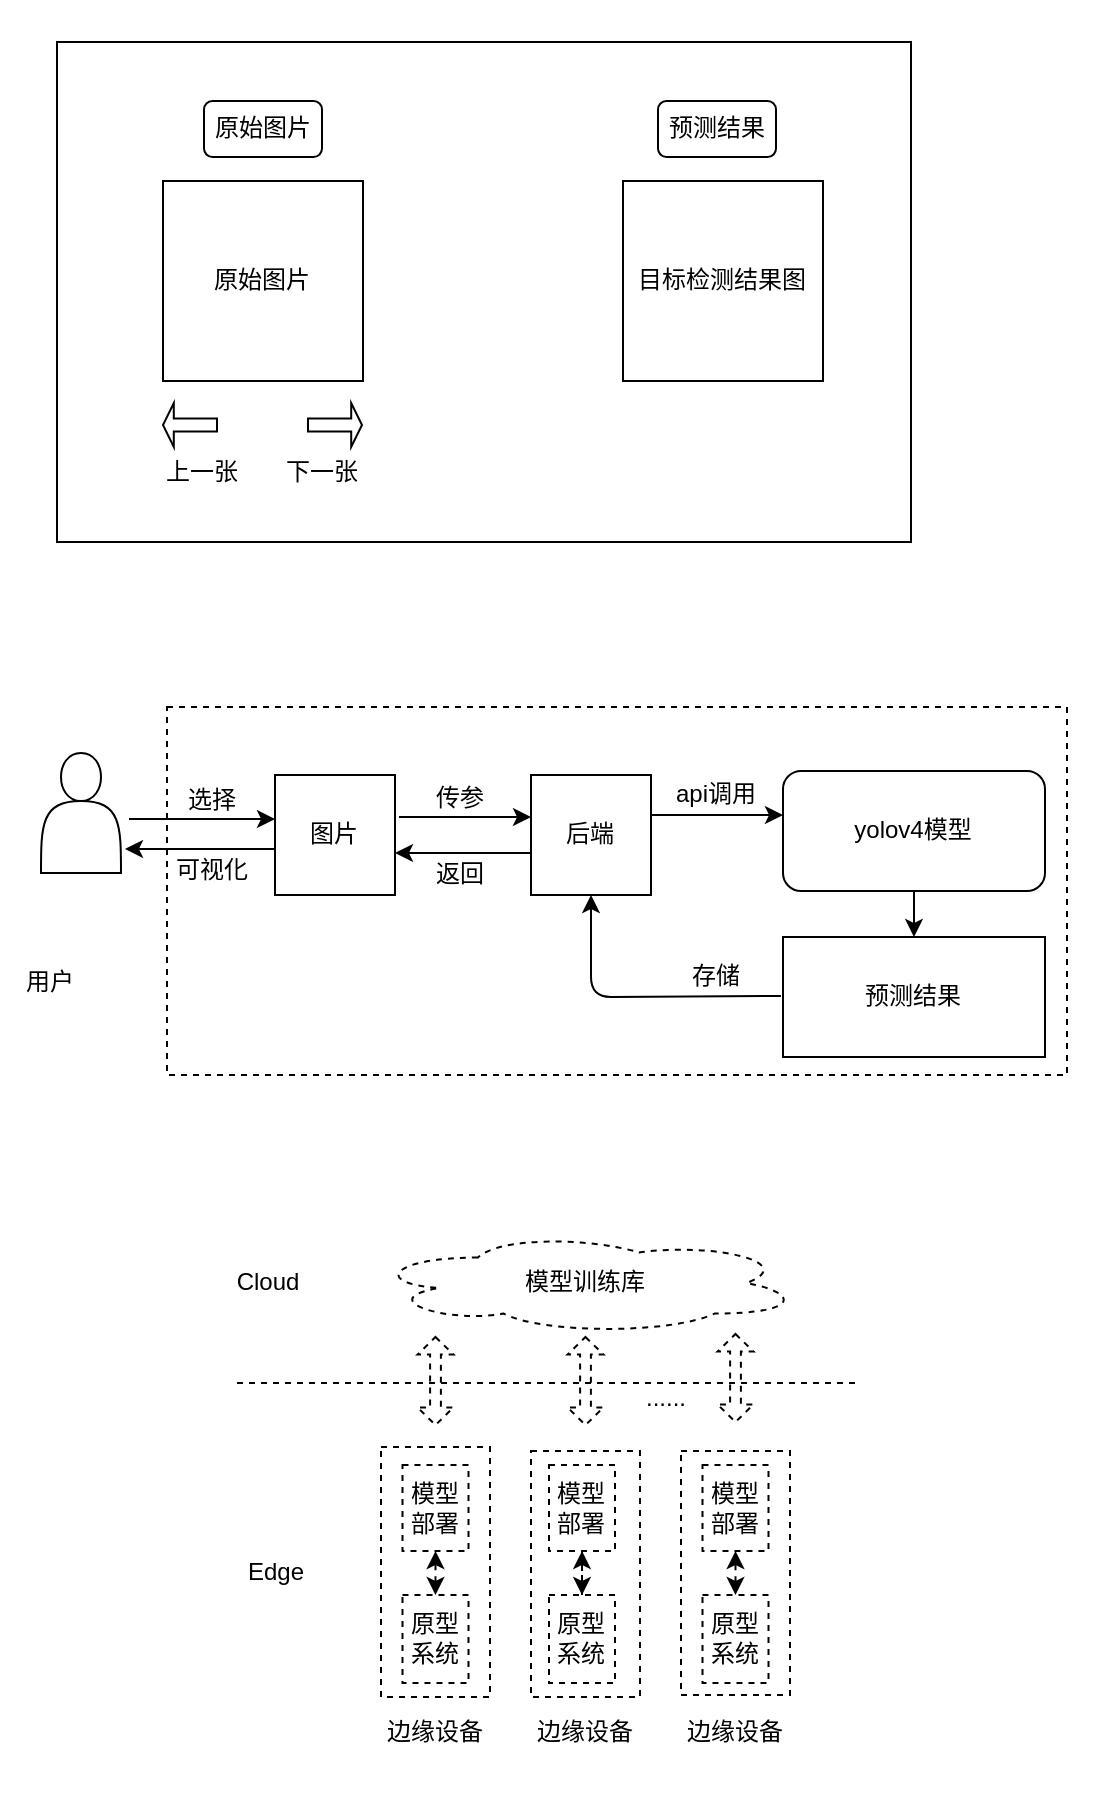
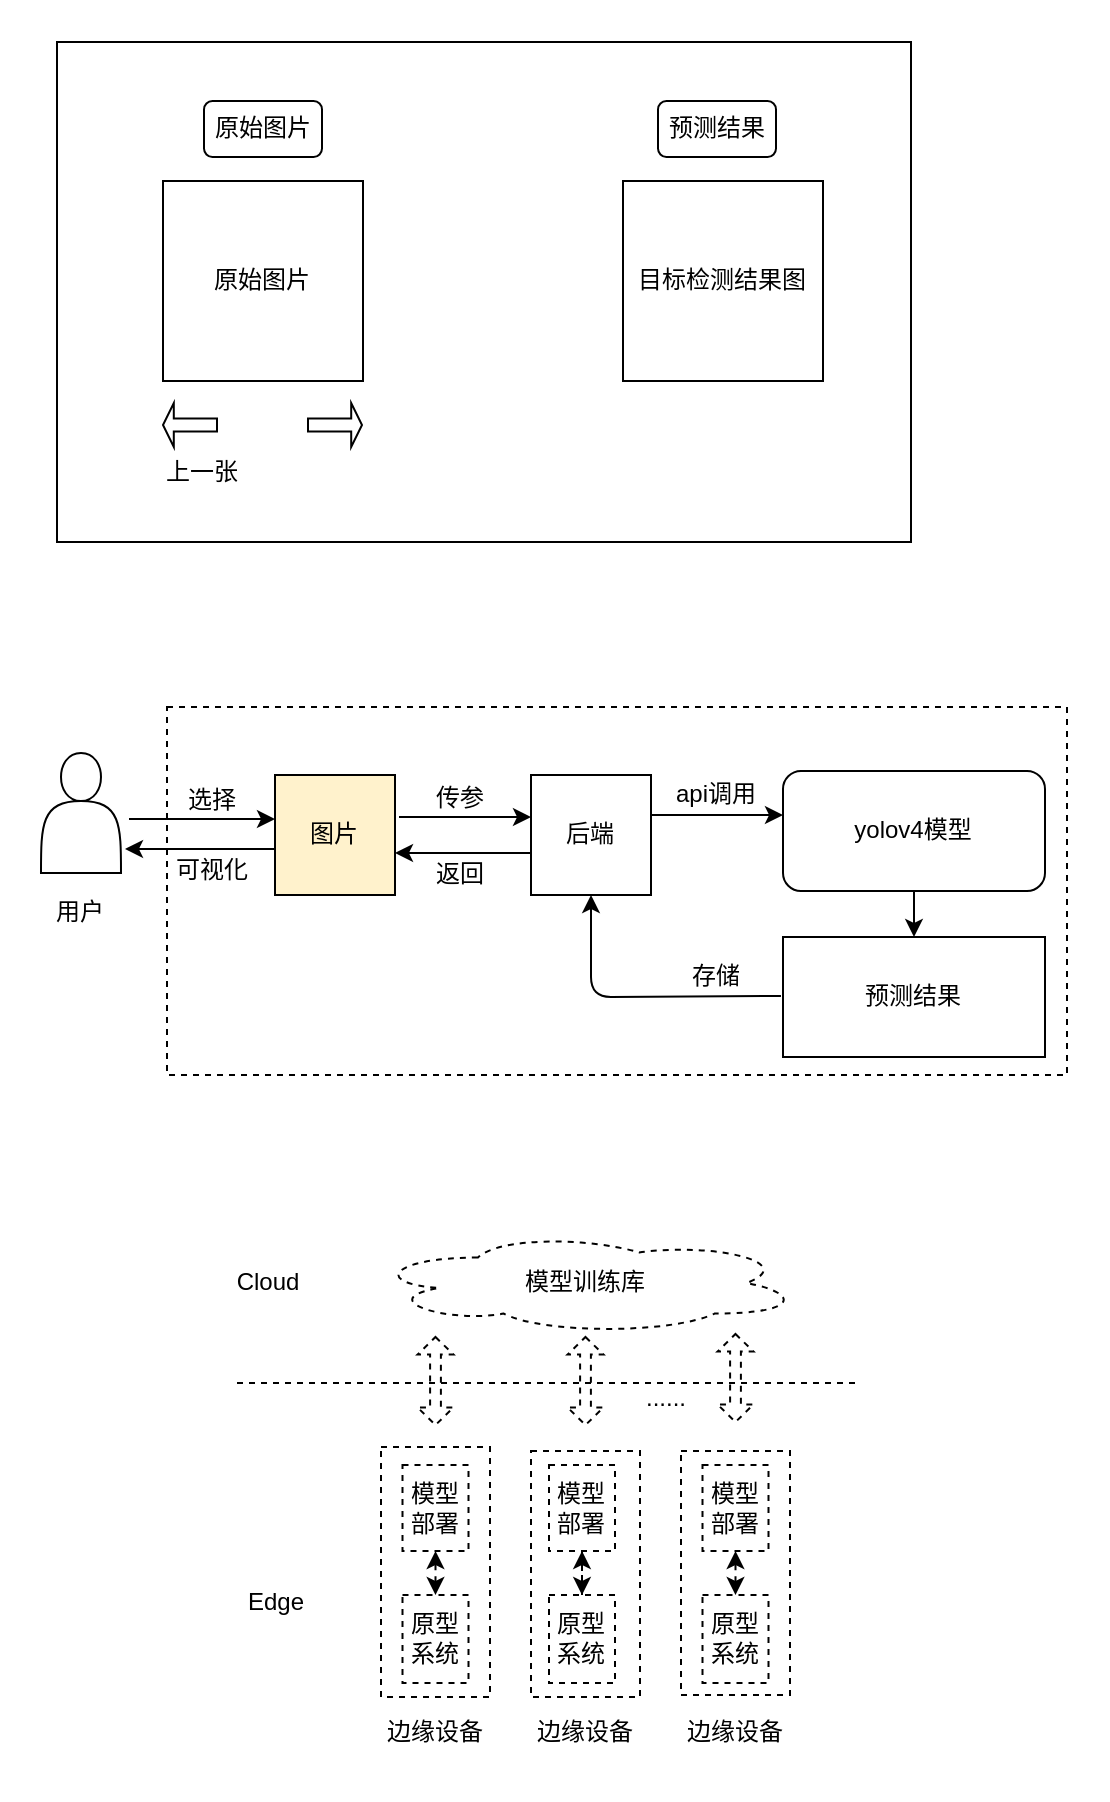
node "下一张": removed
node "图片": fillcolor #ffffff -> #fff2cc
node "用户": moved (51, 983) -> (81, 913)
node "Edge": moved (277, 1573) -> (277, 1603)
